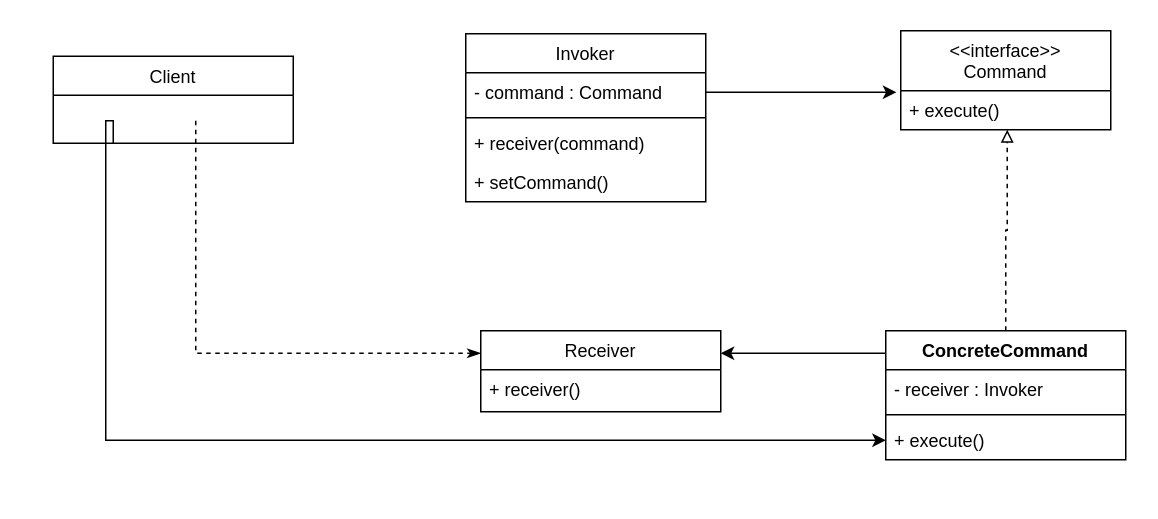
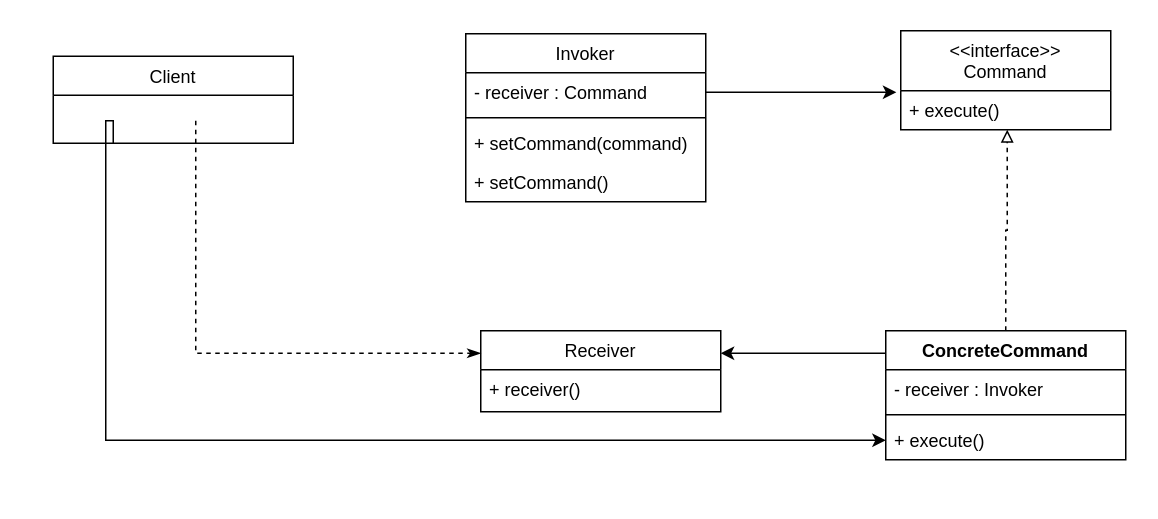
node "- command : Command": label "- command : Command" -> "- receiver : Command"
node "+ receiver(command)": label "+ receiver(command)" -> "+ setCommand(command)"
